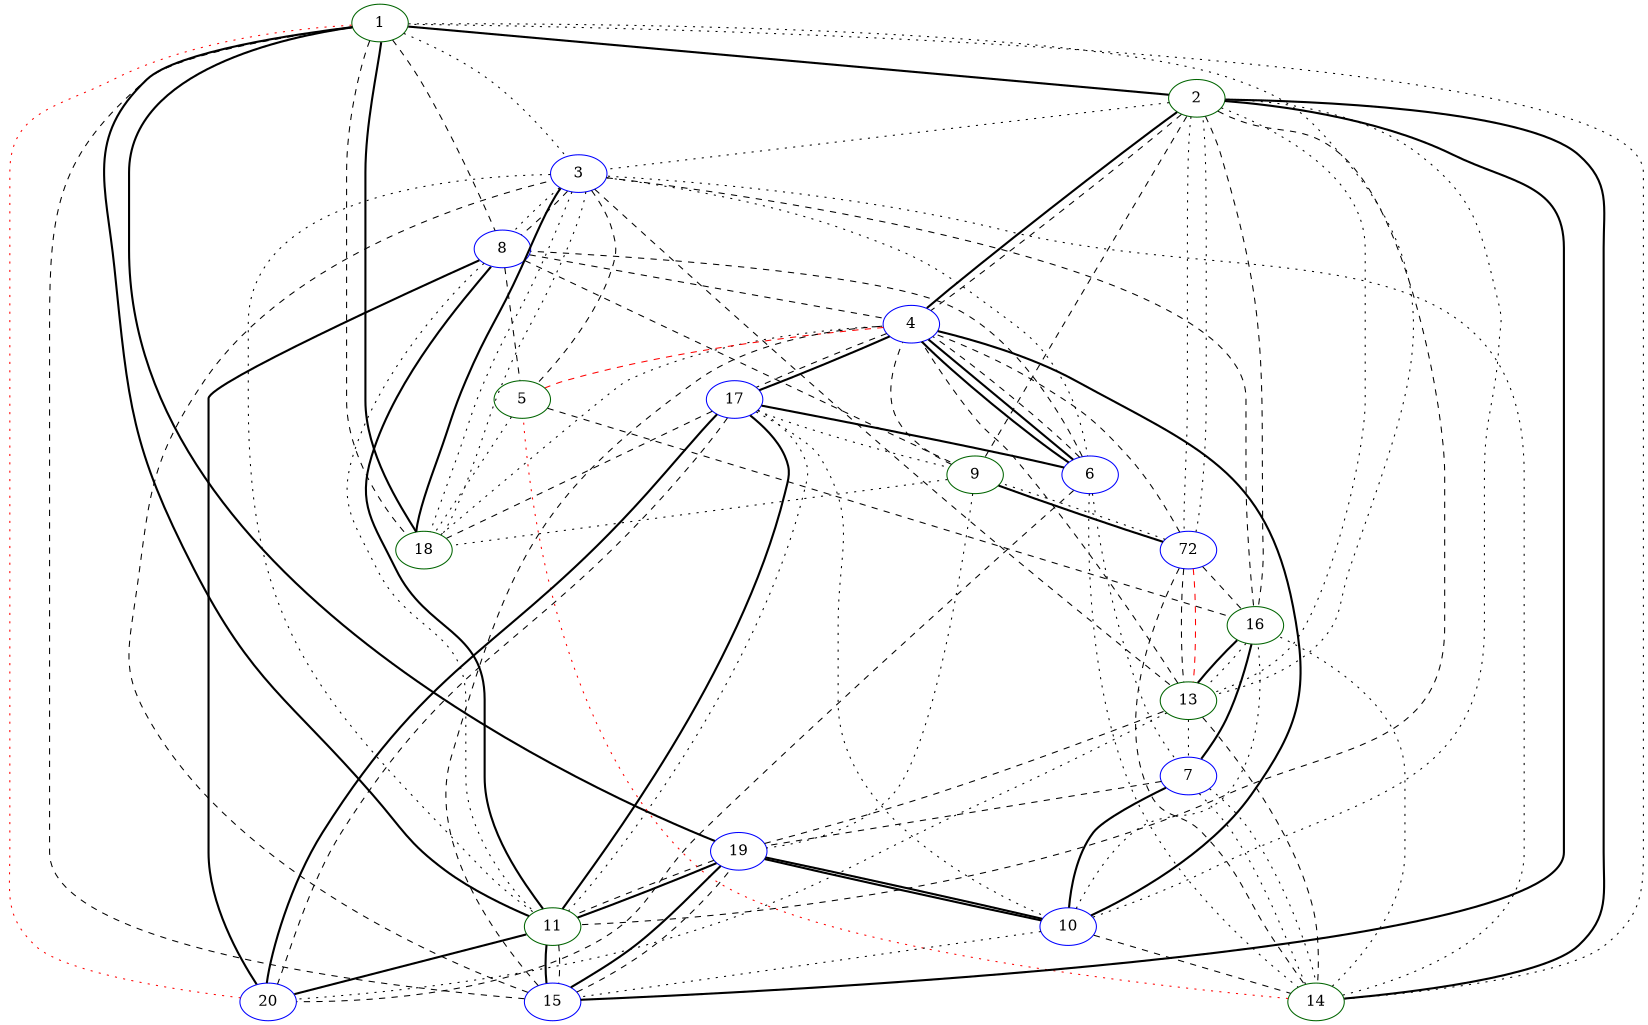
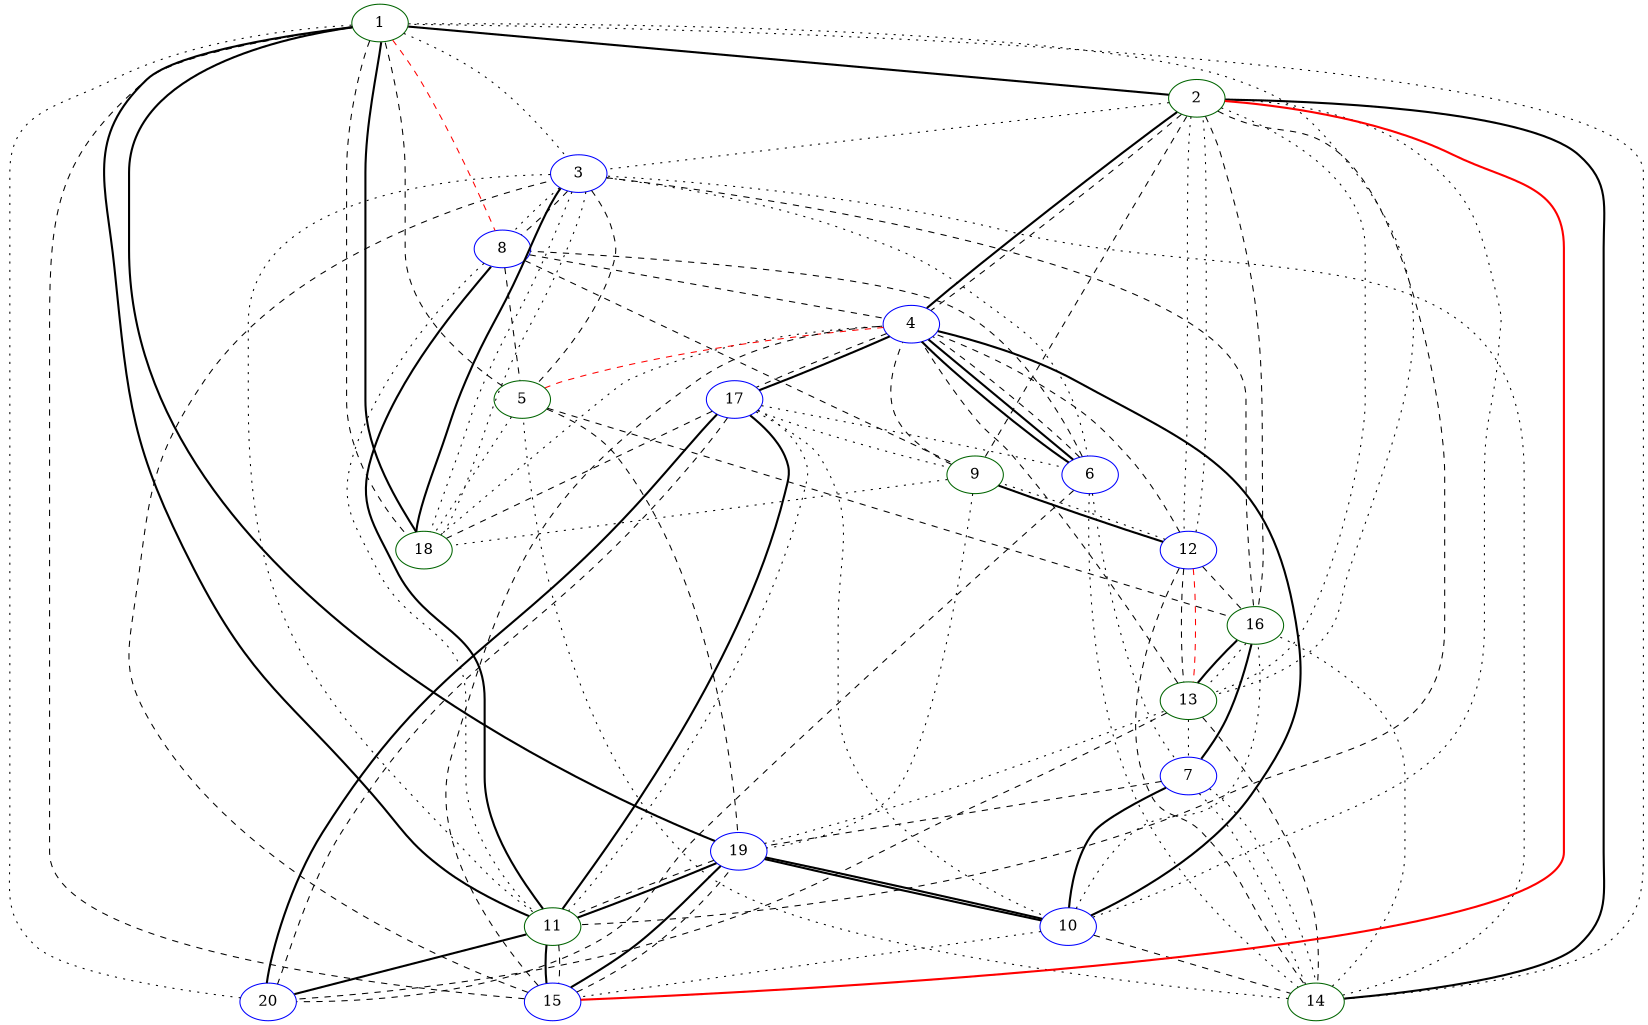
edge "1" -- "8": color black -> red
edge "1" -- "5": added
edge "17" -- "6": style bold -> dotted
edge "3" -- "13": removed
edge "1" -- "20": color red -> black
edge "8" -- "20": removed
node "72": label "72" -> "12"
edge "5" -- "19": added
edge "13" -- "19": style dashed -> dotted
edge "2" -- "15": color black -> red
edge "13" -- "20": style dotted -> dashed
edge "5" -- "14": color red -> black
